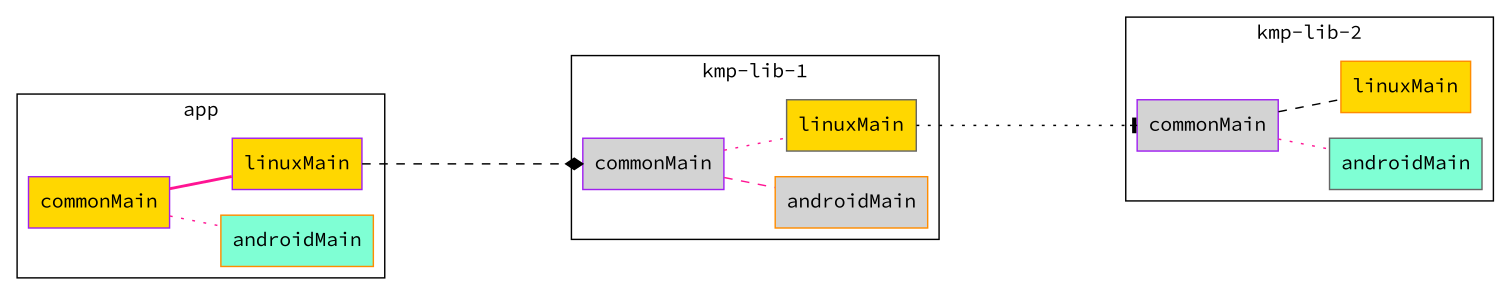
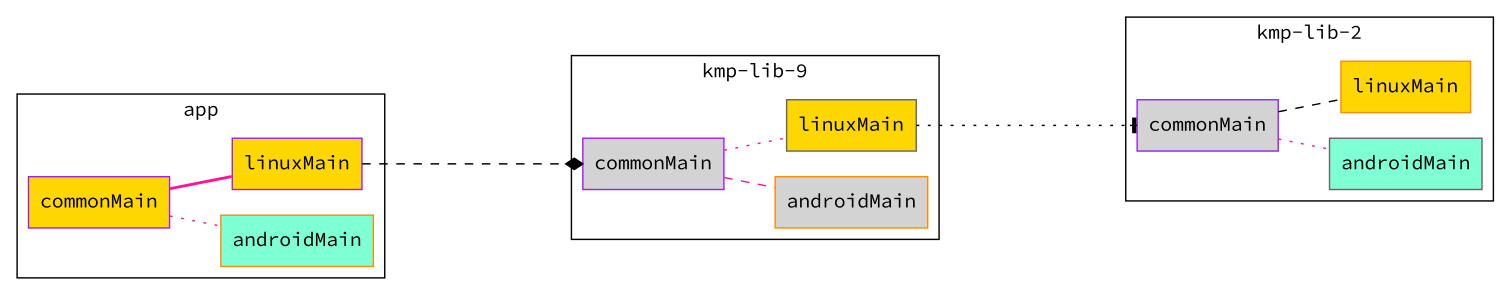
cluster "kmp-lib-1": label "kmp-lib-1" -> "kmp-lib-9"
